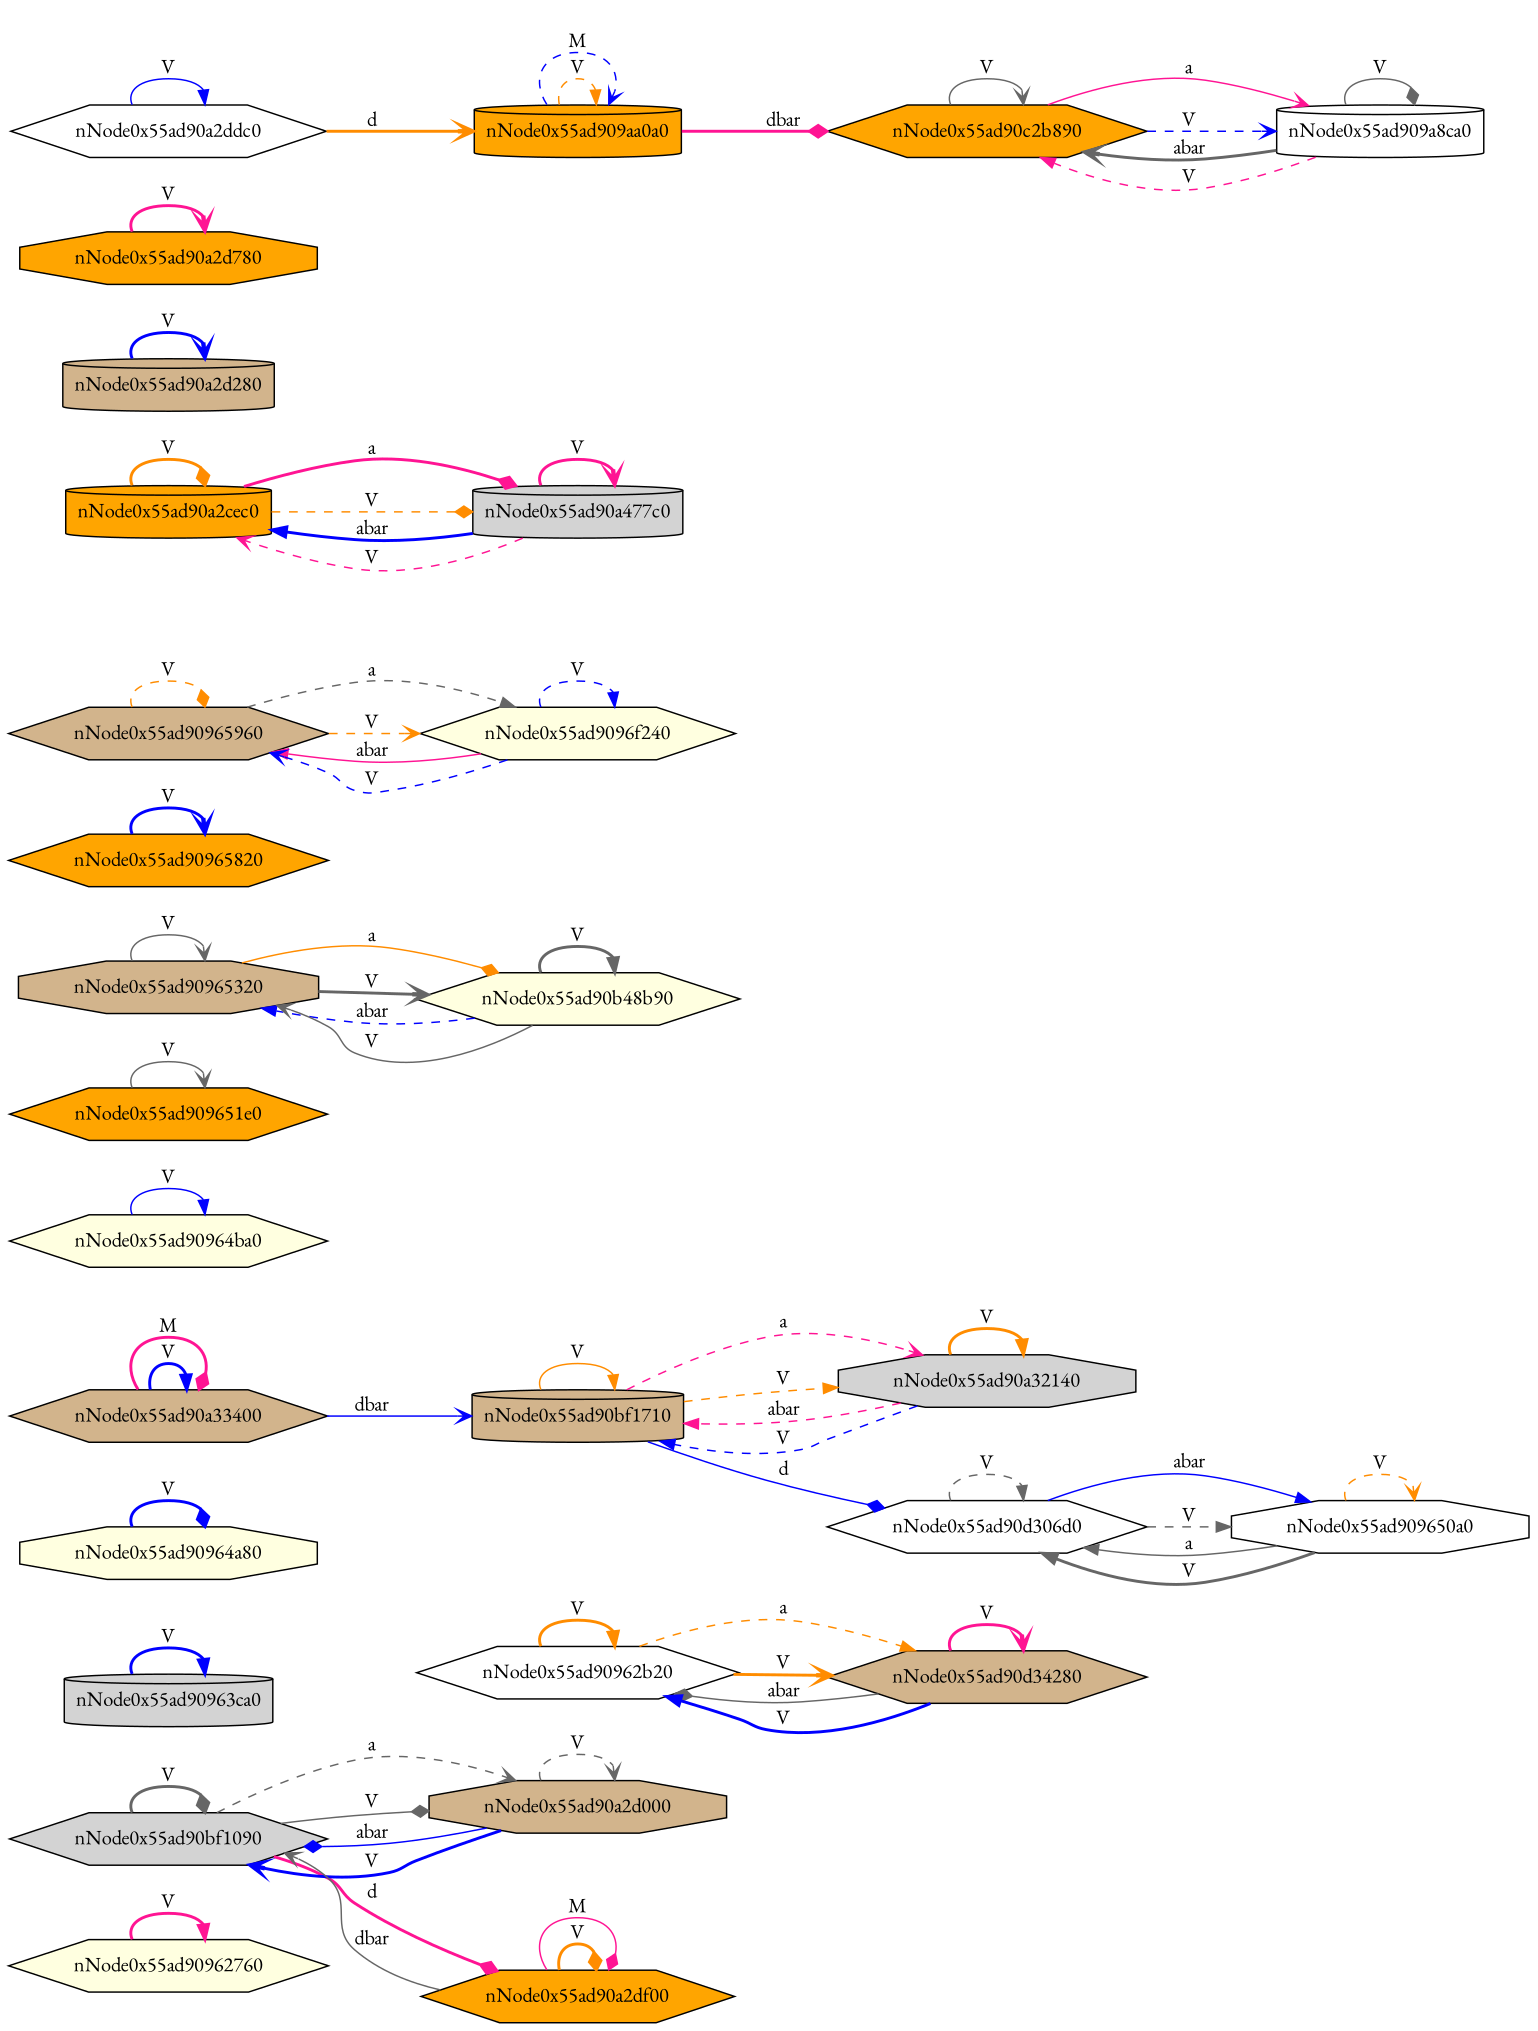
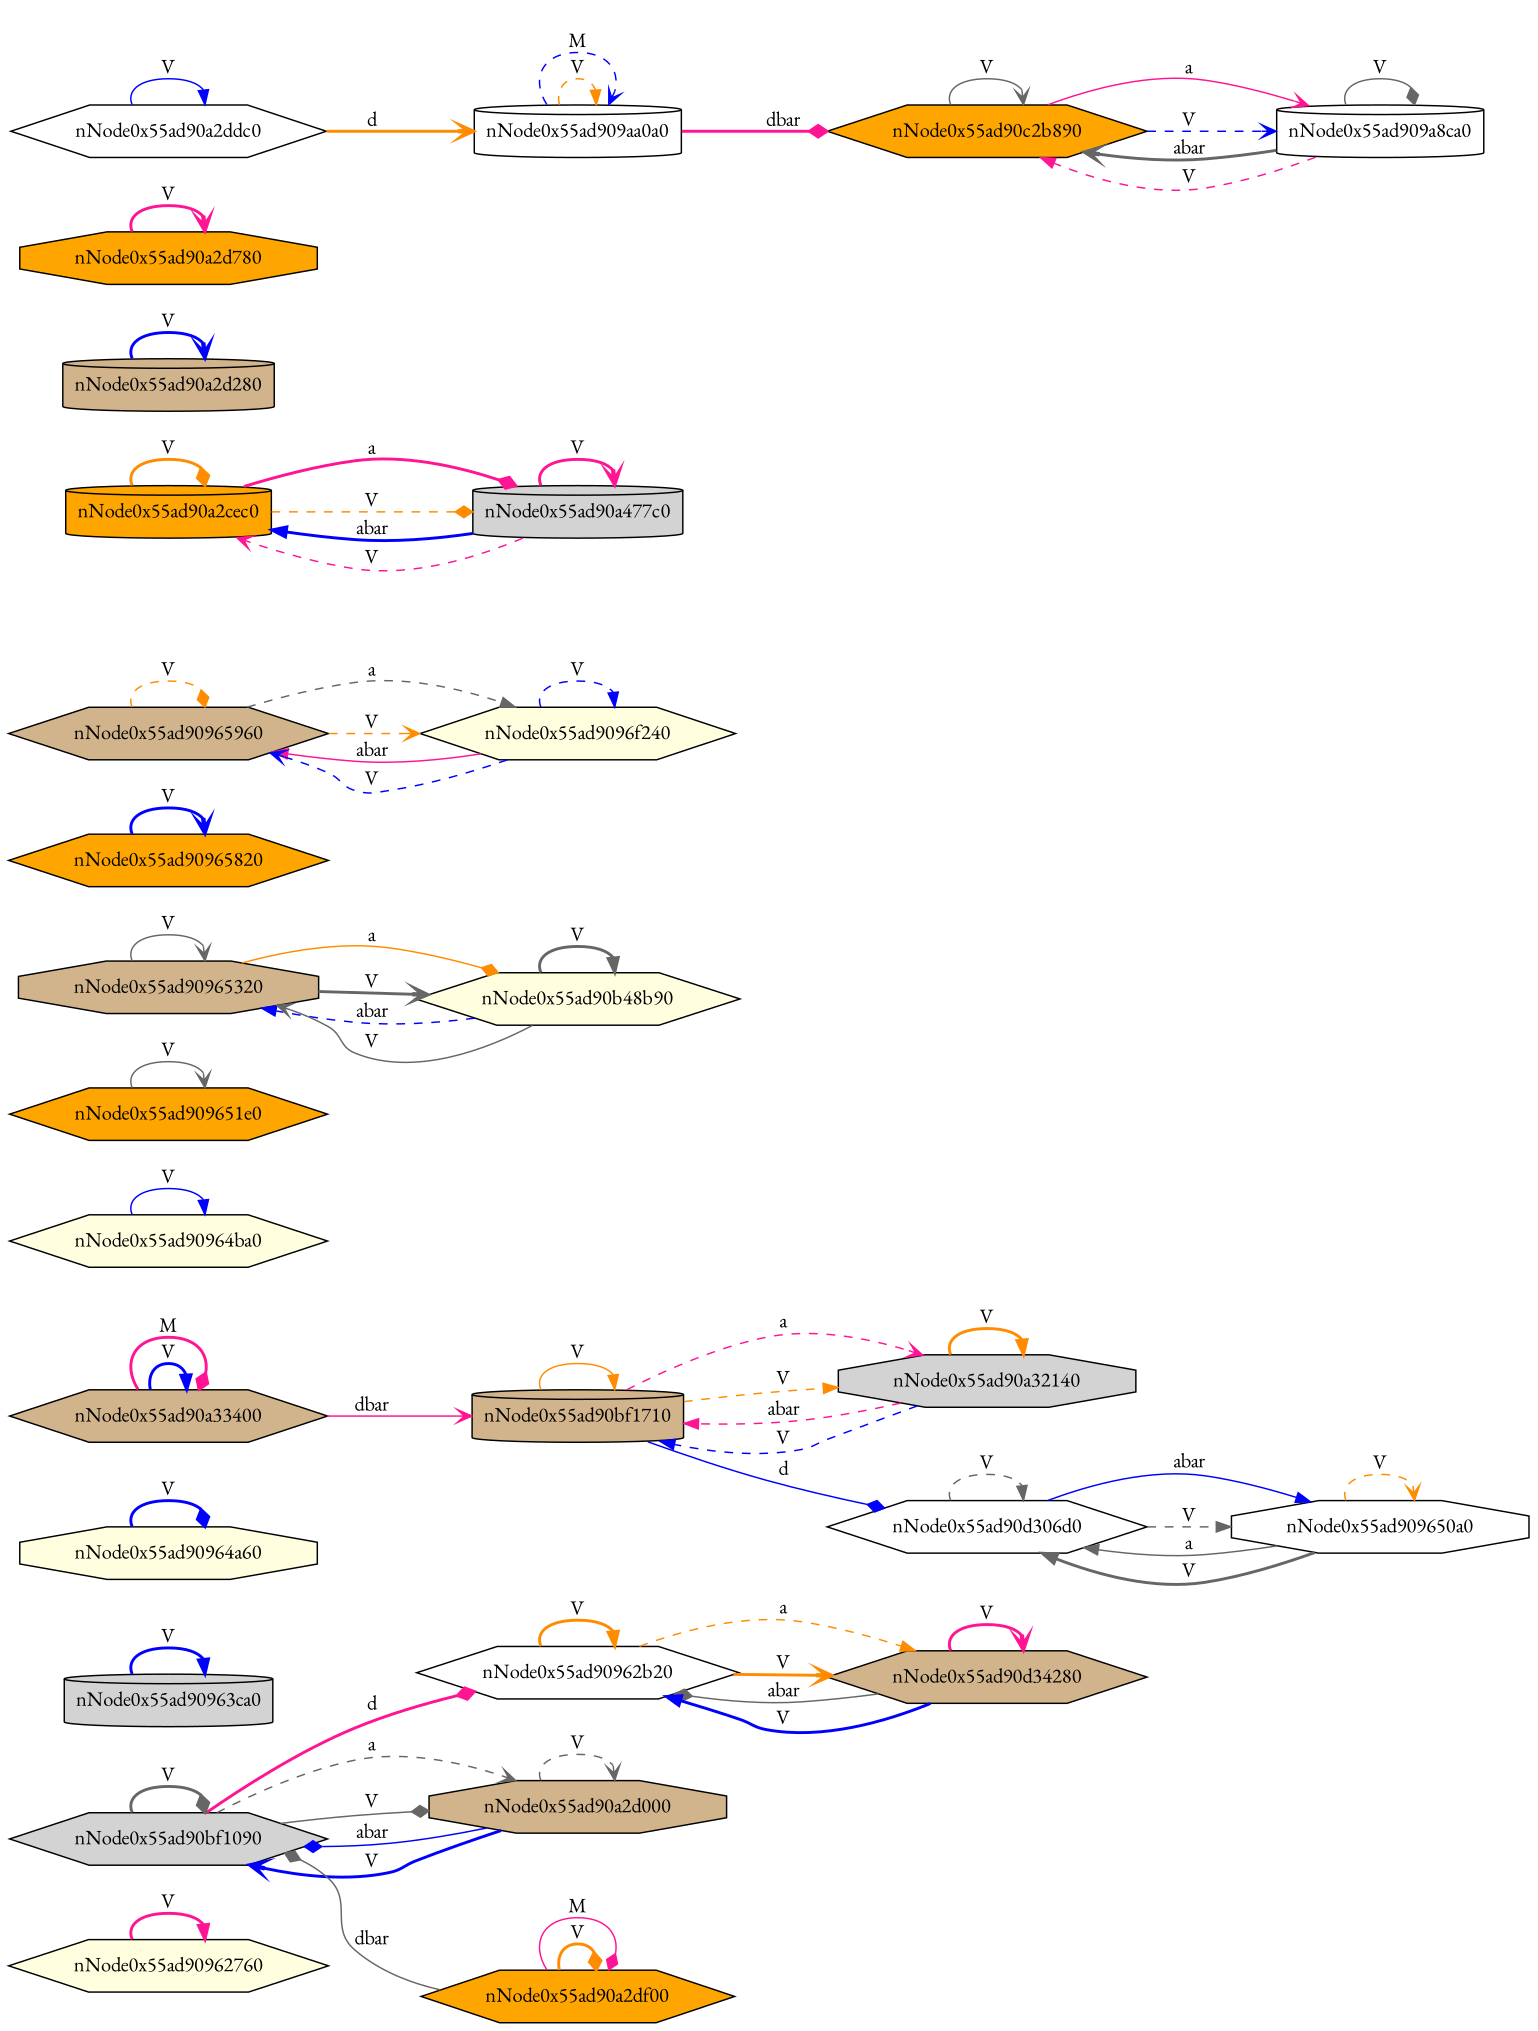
node "nNode0x55ad909aa0a0": fillcolor orange -> white
edge "nNode0x55ad90a33400" -> "nNode0x55ad90bf1710": color blue -> deeppink
node "nNode0x55ad90964a80": label "nNode0x55ad90964a80" -> "nNode0x55ad90964a60"
edge "nNode0x55ad90bf1090" -> "nNode0x55ad90a2df00": now "nNode0x55ad90bf1090" -> "nNode0x55ad90962b20"
edge "nNode0x55ad90a2df00" -> "nNode0x55ad90bf1090": arrowhead vee -> diamond
